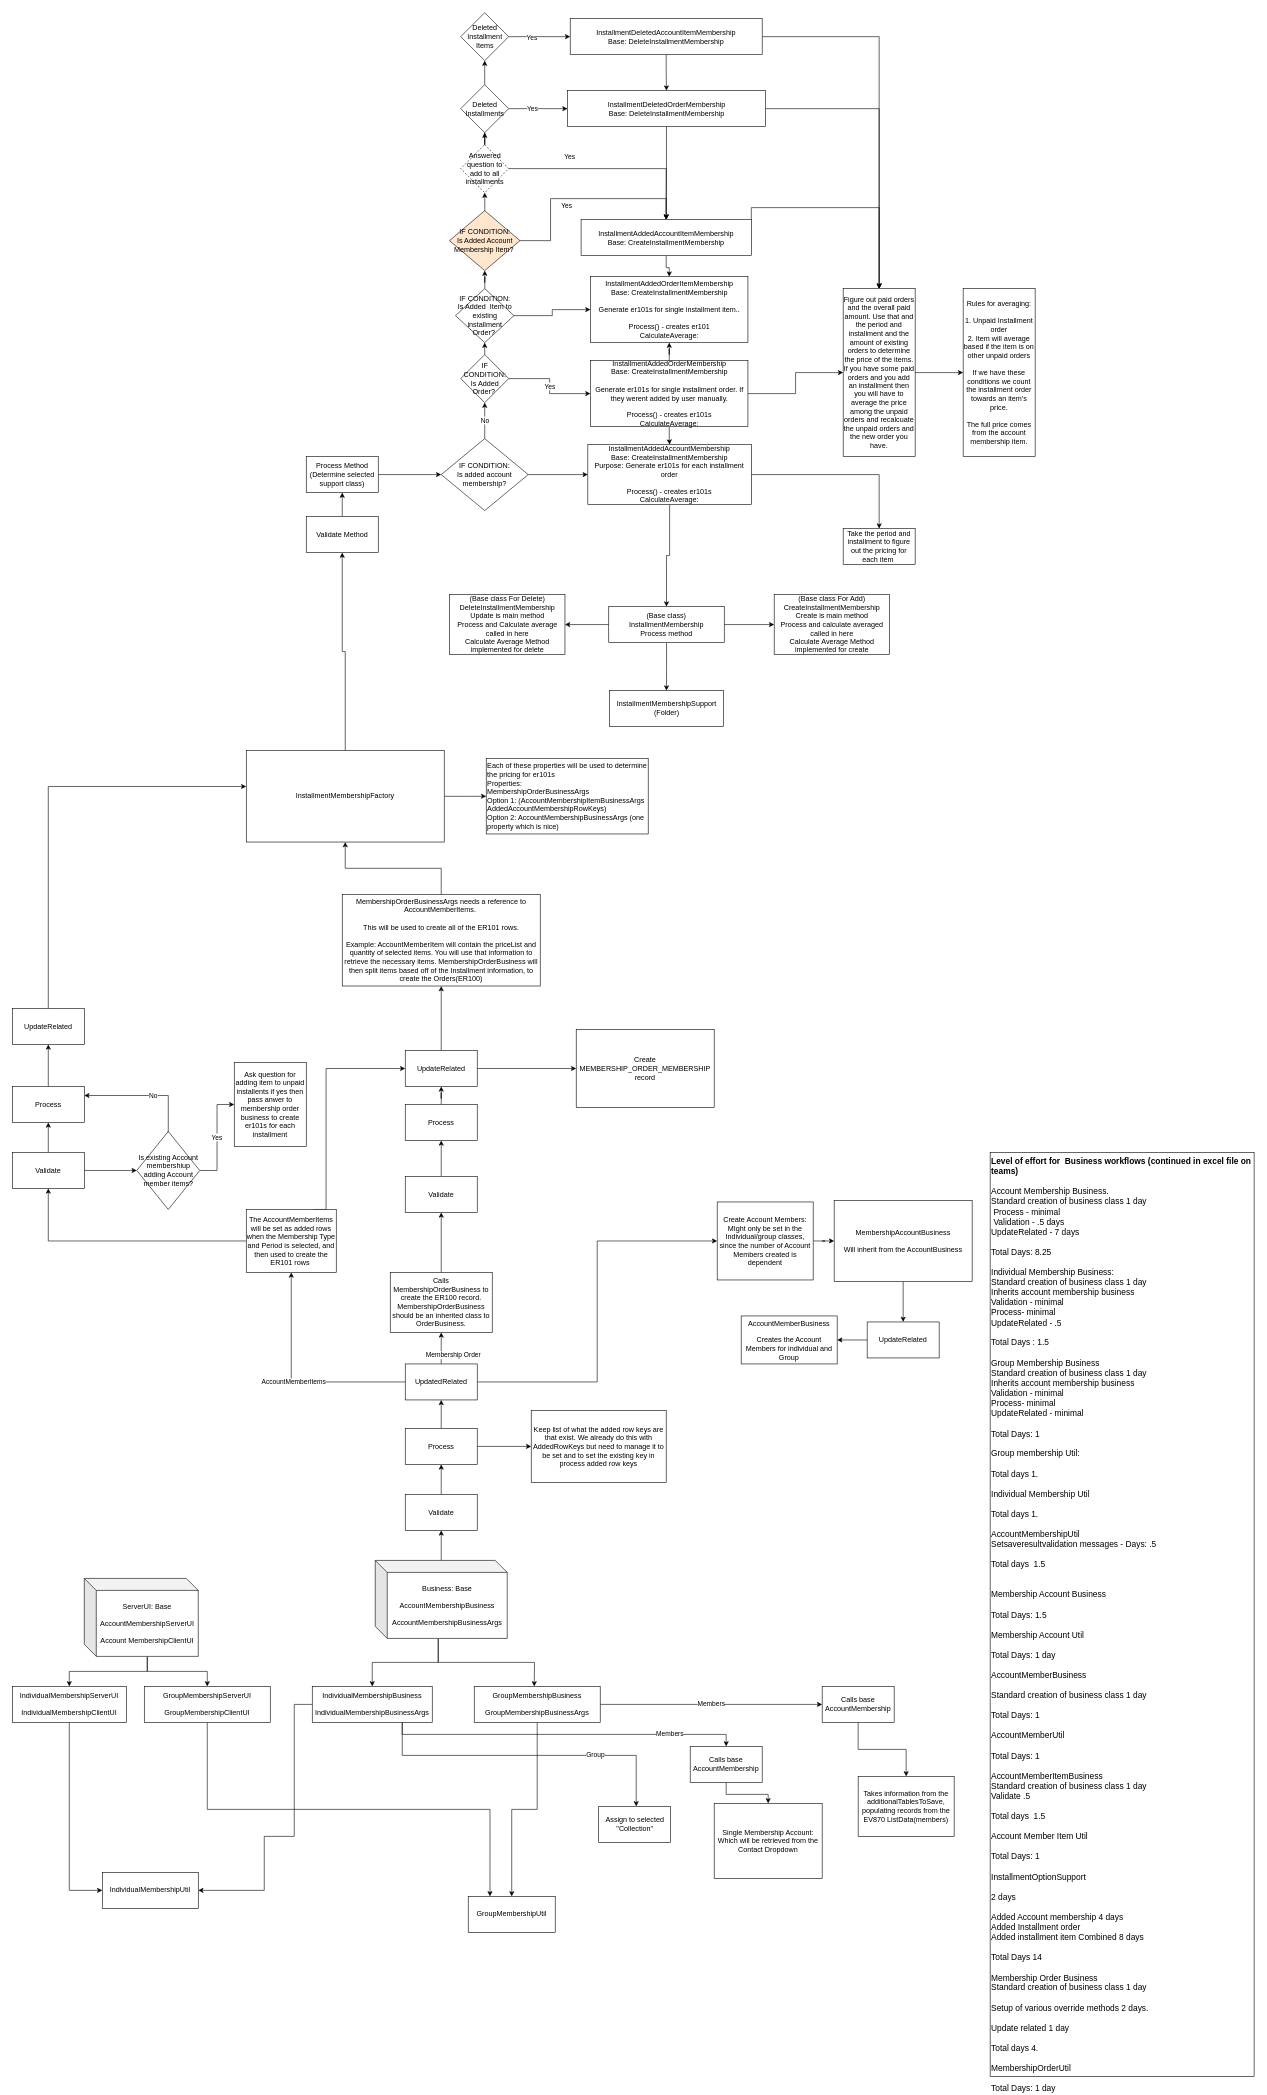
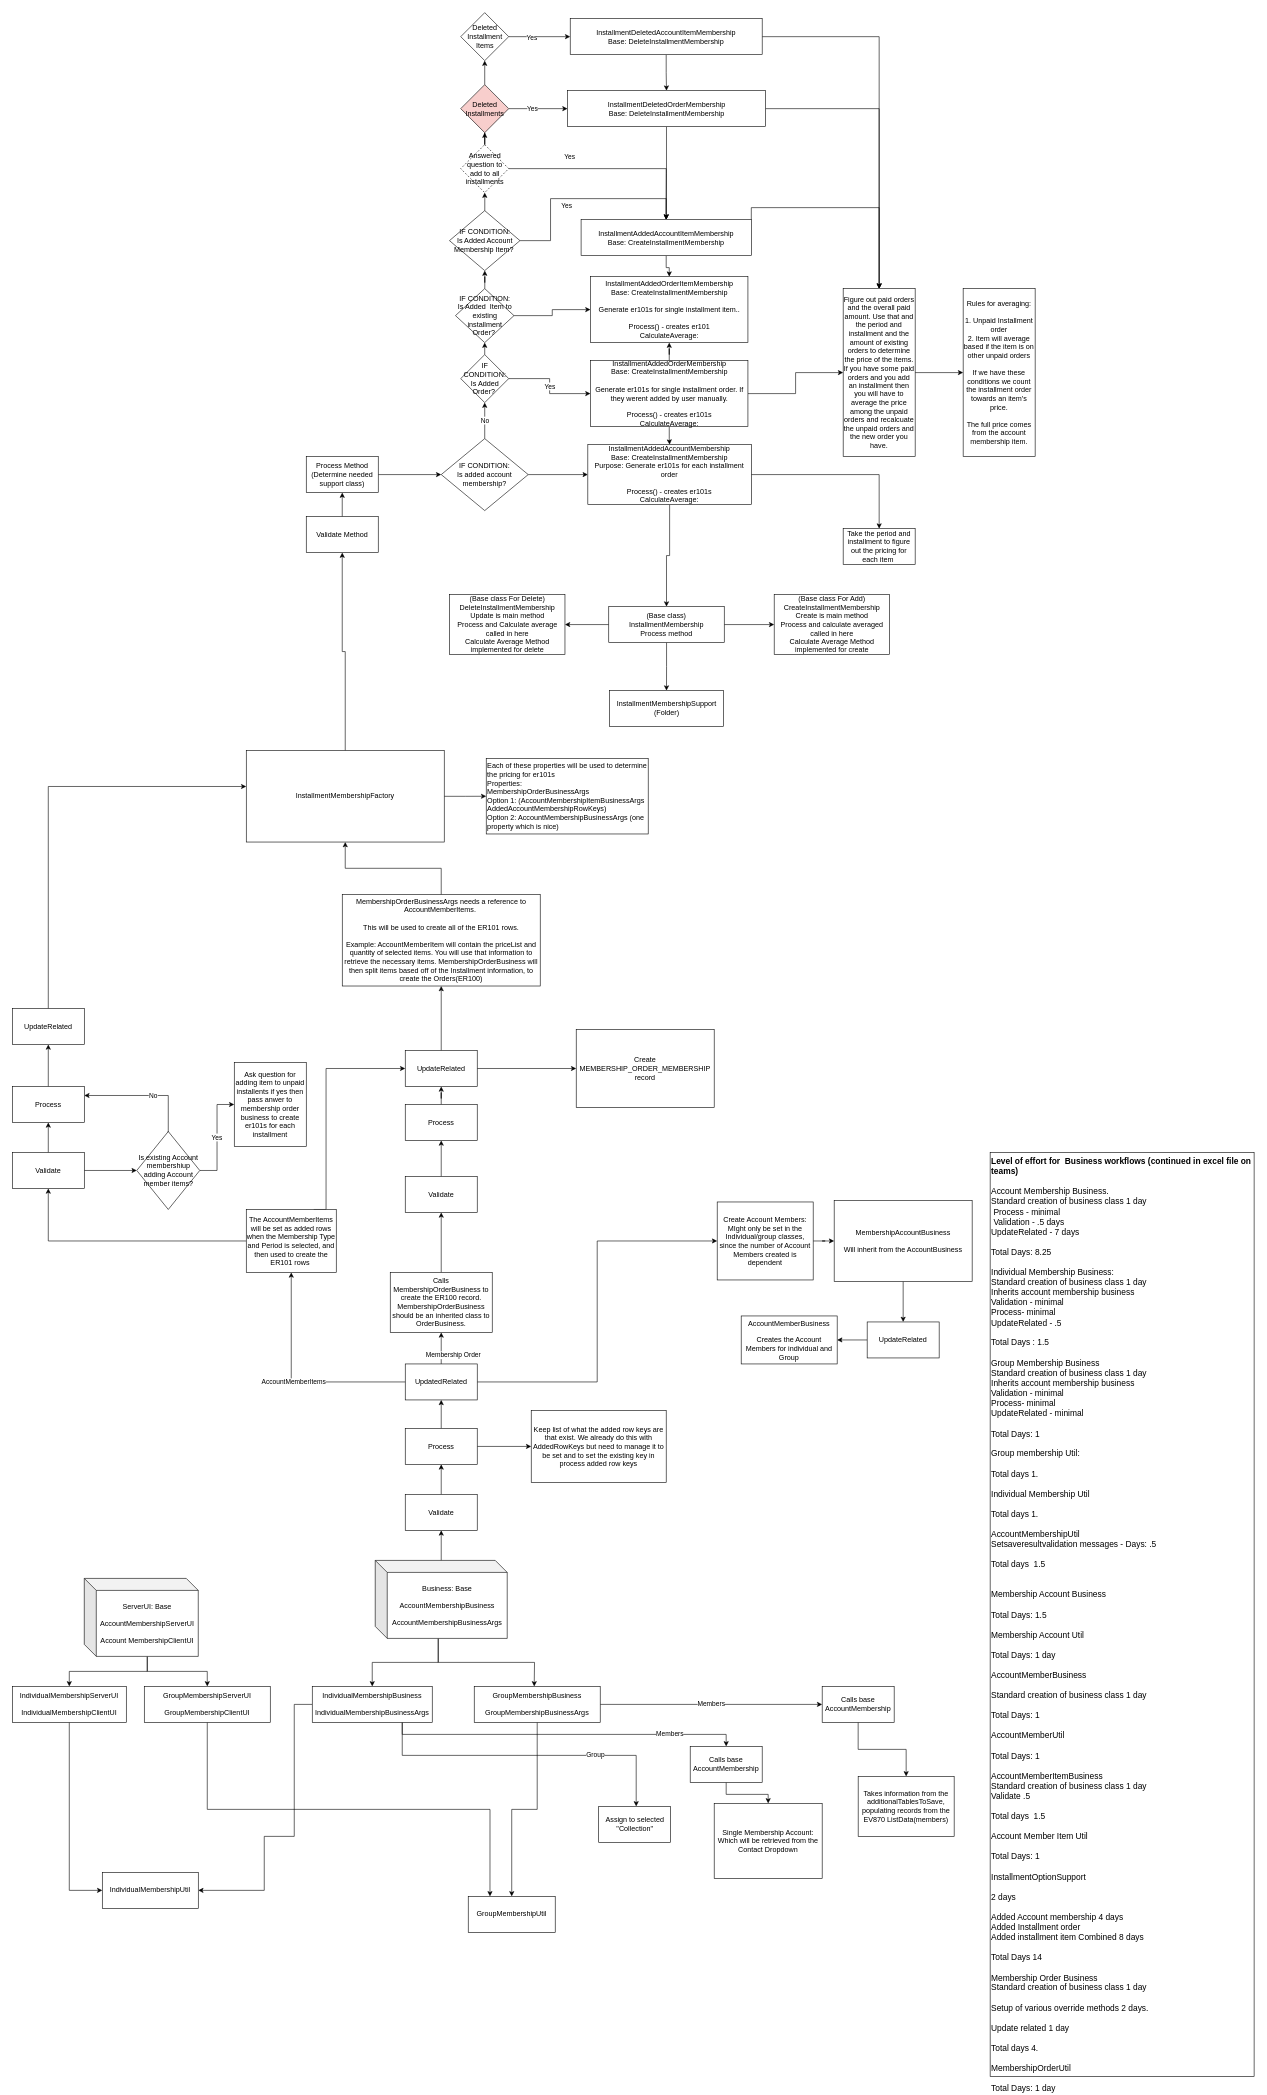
node "Deleted Installments": fillcolor #ffffff -> #f8cecc
node "IF CONDITION: Is Added Account Membership Item?": fillcolor #ffe6cc -> #ffffff
node "Process Method (Determine selected support class)": label "Process Method (Determine selected support class)" -> "Process Method (Determine needed support class)"
